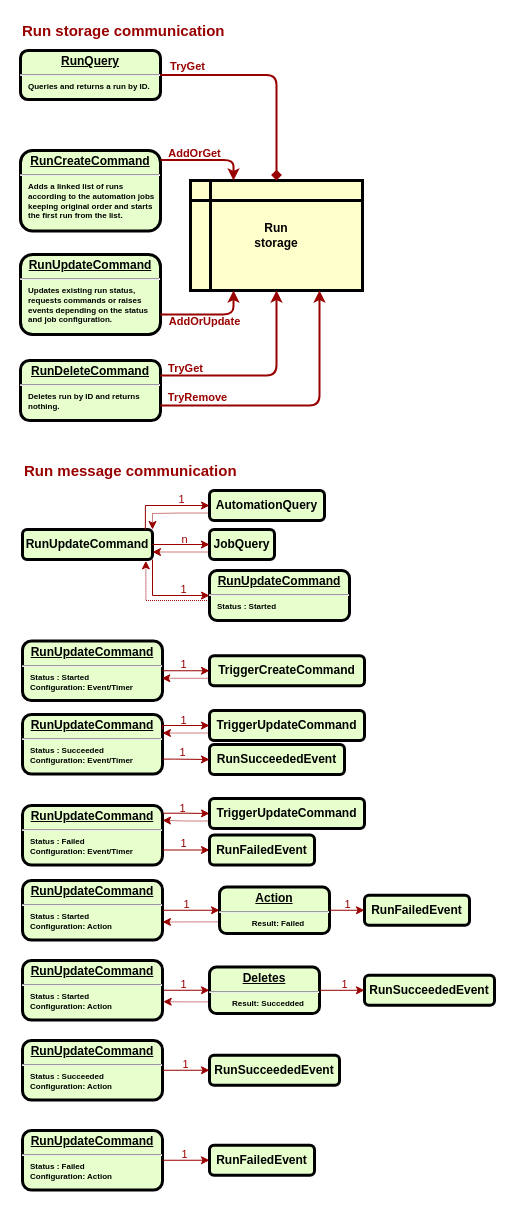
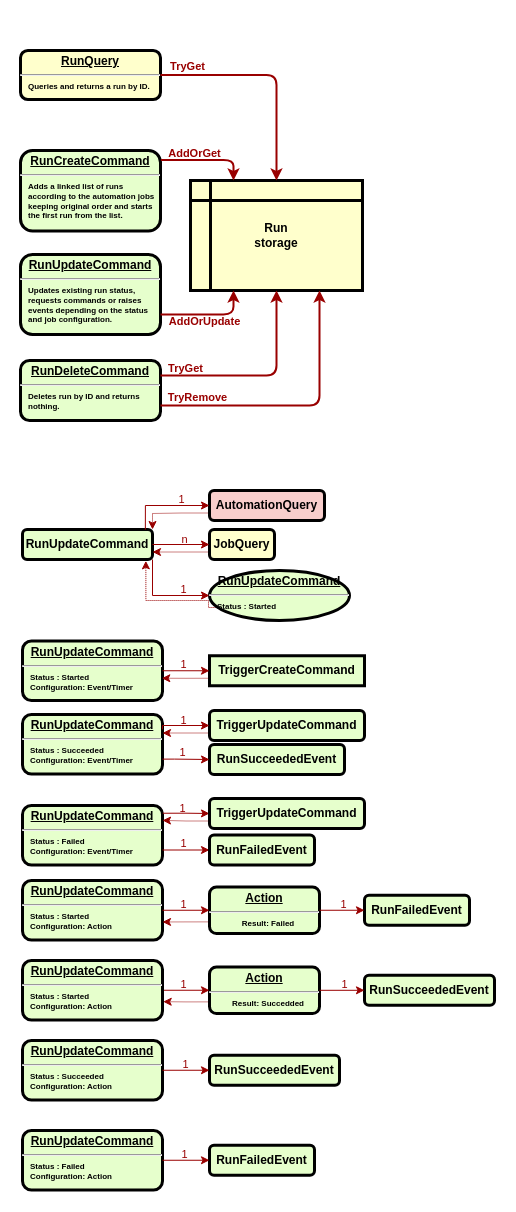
node "Run storage communication": removed
node "RunQuery Queries and returns a run by ID.": fillcolor #e6ffcc -> #ffffcc
edge "RunQuery Queries and returns a run by ID." -> "Run storage": arrowhead diamond -> classic
node "Run message communication": removed
node "AutomationQuery": fillcolor #e6ffcc -> #f8cecc
node "JobQuery": fillcolor #e6ffcc -> #ffffcc
node "RunUpdateCommand Status : Started": shape rounded rectangle -> ellipse
node "TriggerCreateCommand": shape rounded rectangle -> rectangle
node "Action Result: Failed": moved (275, 910) -> (265, 910)
node "Deletes Result: Succedded": label "Deletes Result: Succedded" -> "Action Result: Succedded"
